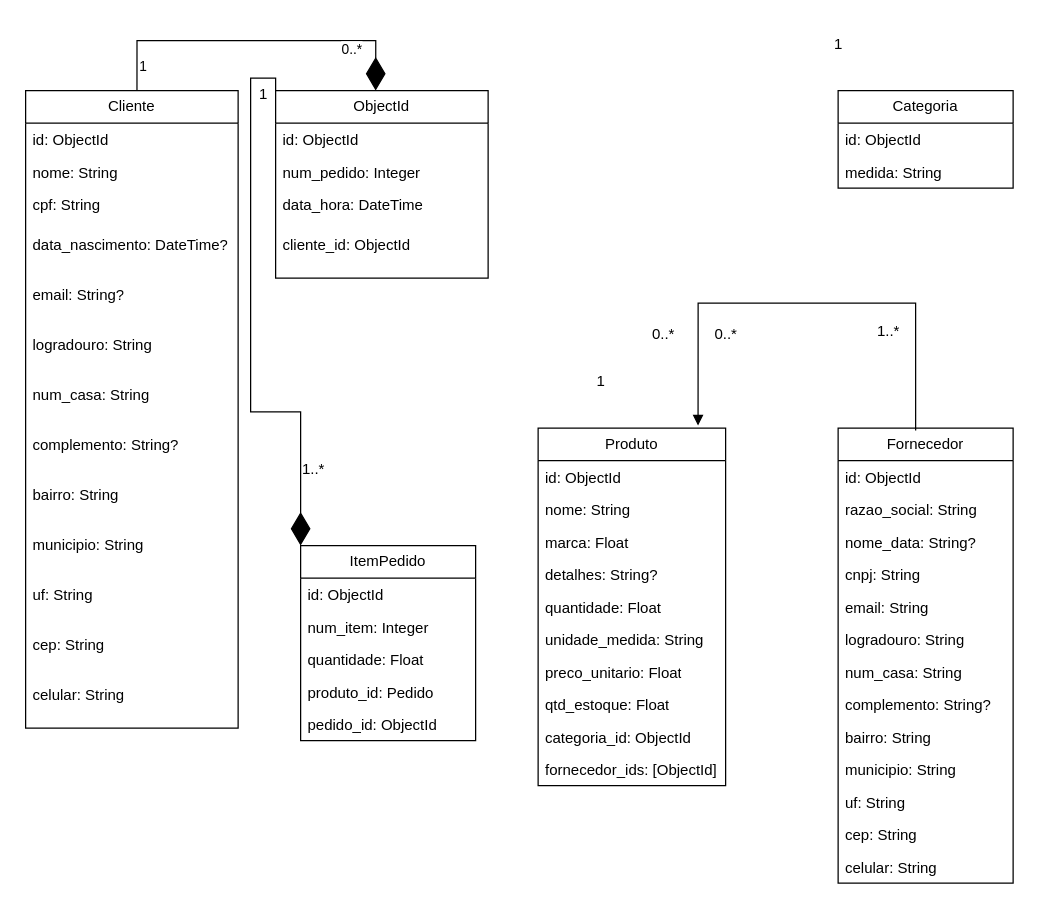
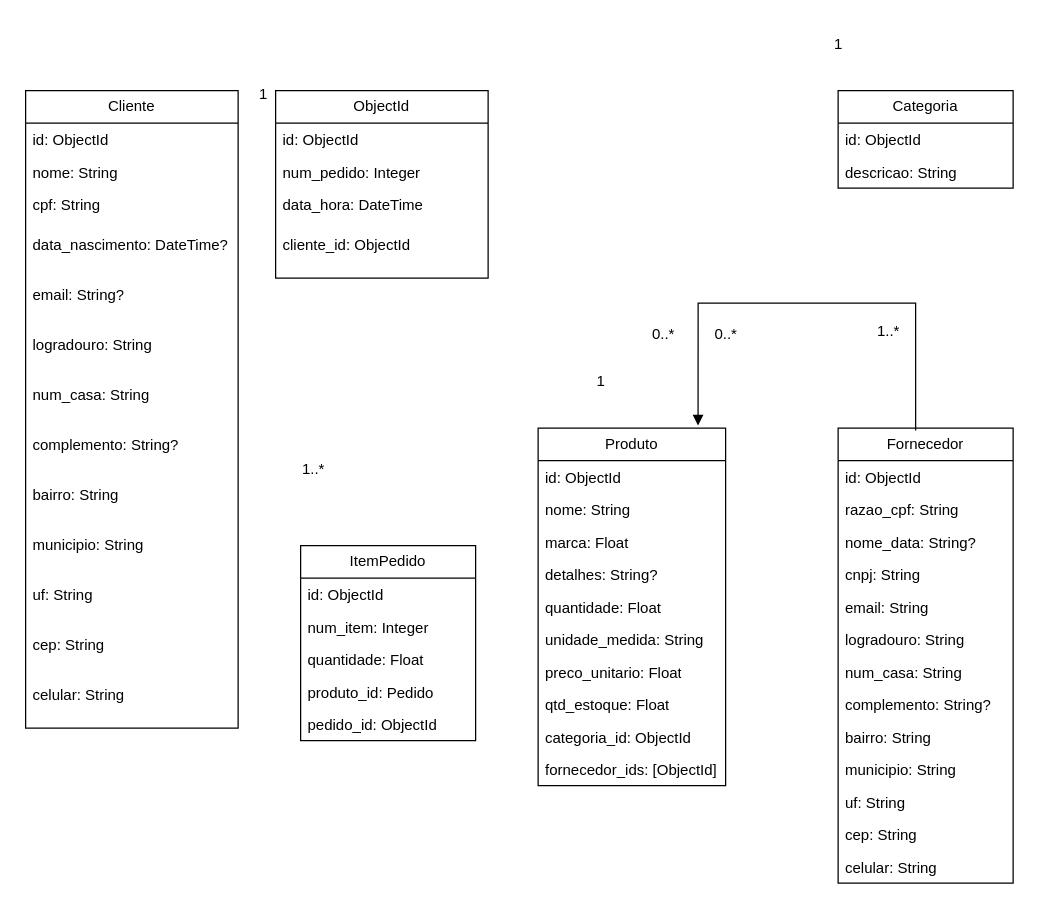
edge "Cliente" -> "ObjectId": removed, labels "1", "0..*"
node "medida: String": label "medida: String" -> "descricao: String"
edge "ObjectId" -> "ItemPedido": removed
node "razao_social: String": label "razao_social: String" -> "razao_cpf: String"
